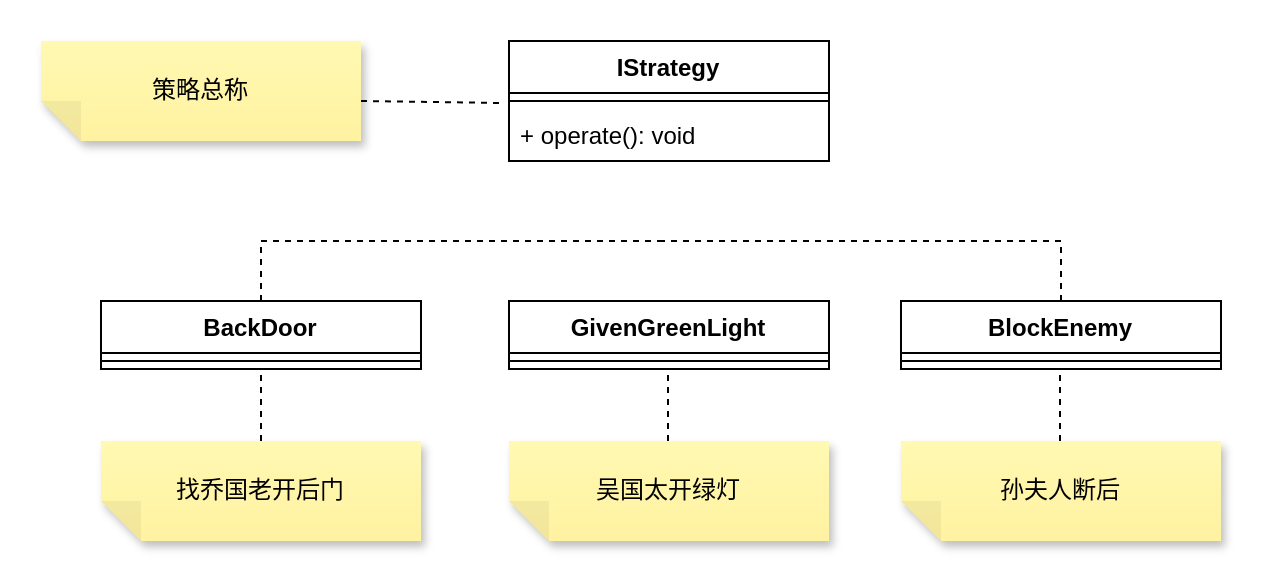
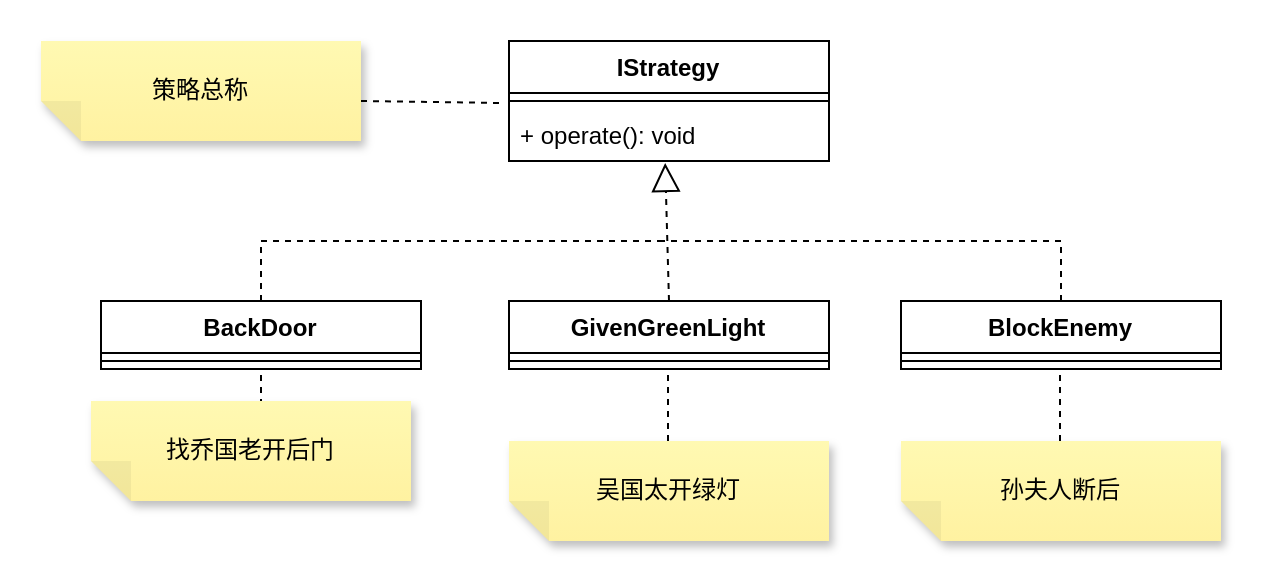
edge "GivenGreenLight" -> "+ operate(): void": added
node "找乔国老开后门": moved (261, 491) -> (251, 451)
